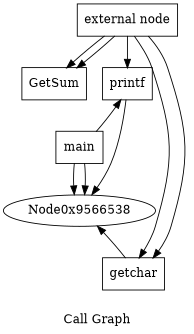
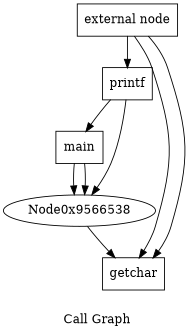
node "GetSum": removed
edge "main" -> "printf": reversed
edge "getchar" -> "Node0x9566538": reversed
